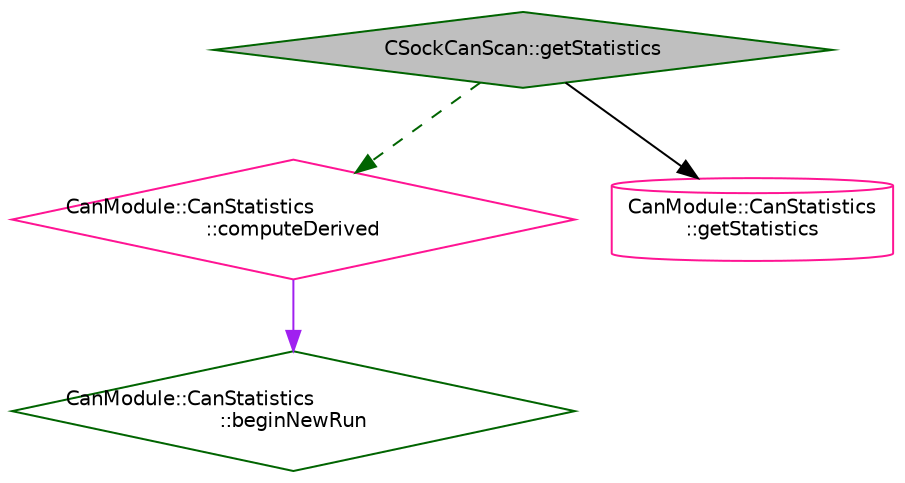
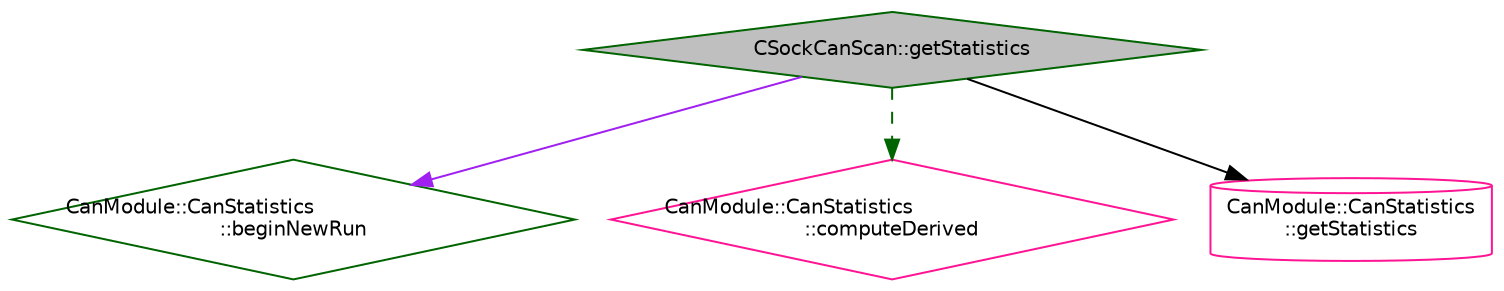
edge "CanModule::CanStatistics ::computeDerived" -> "CanModule::CanStatistics ::beginNewRun": now "CSockCanScan::getStatistics" -> "CanModule::CanStatistics ::beginNewRun"
